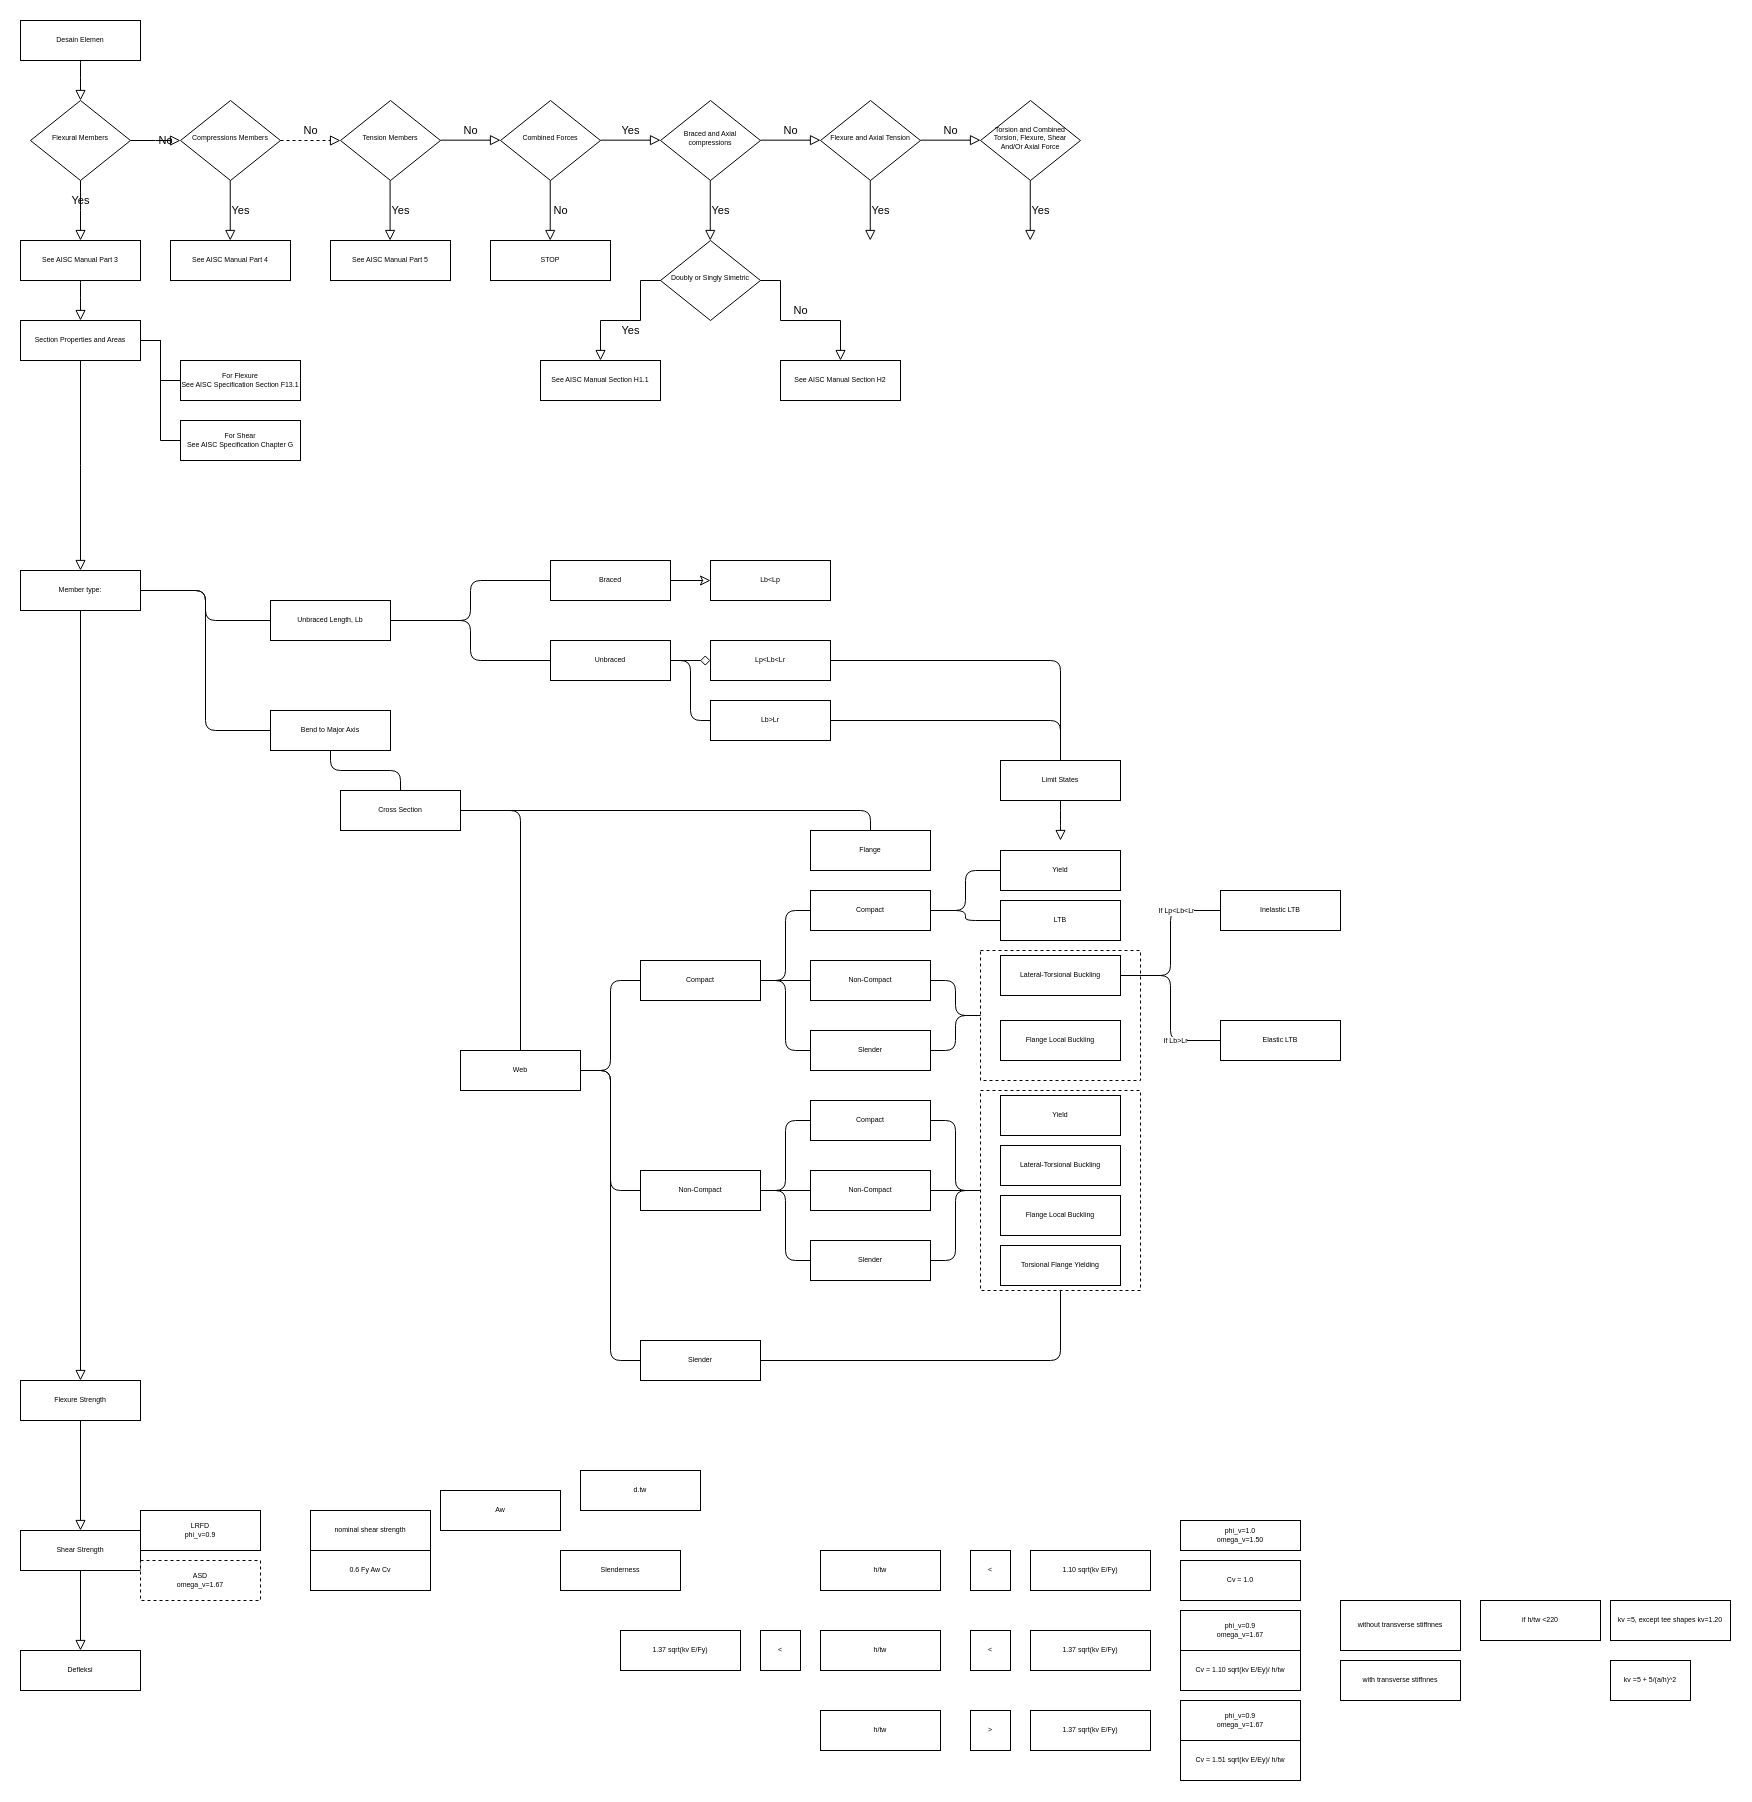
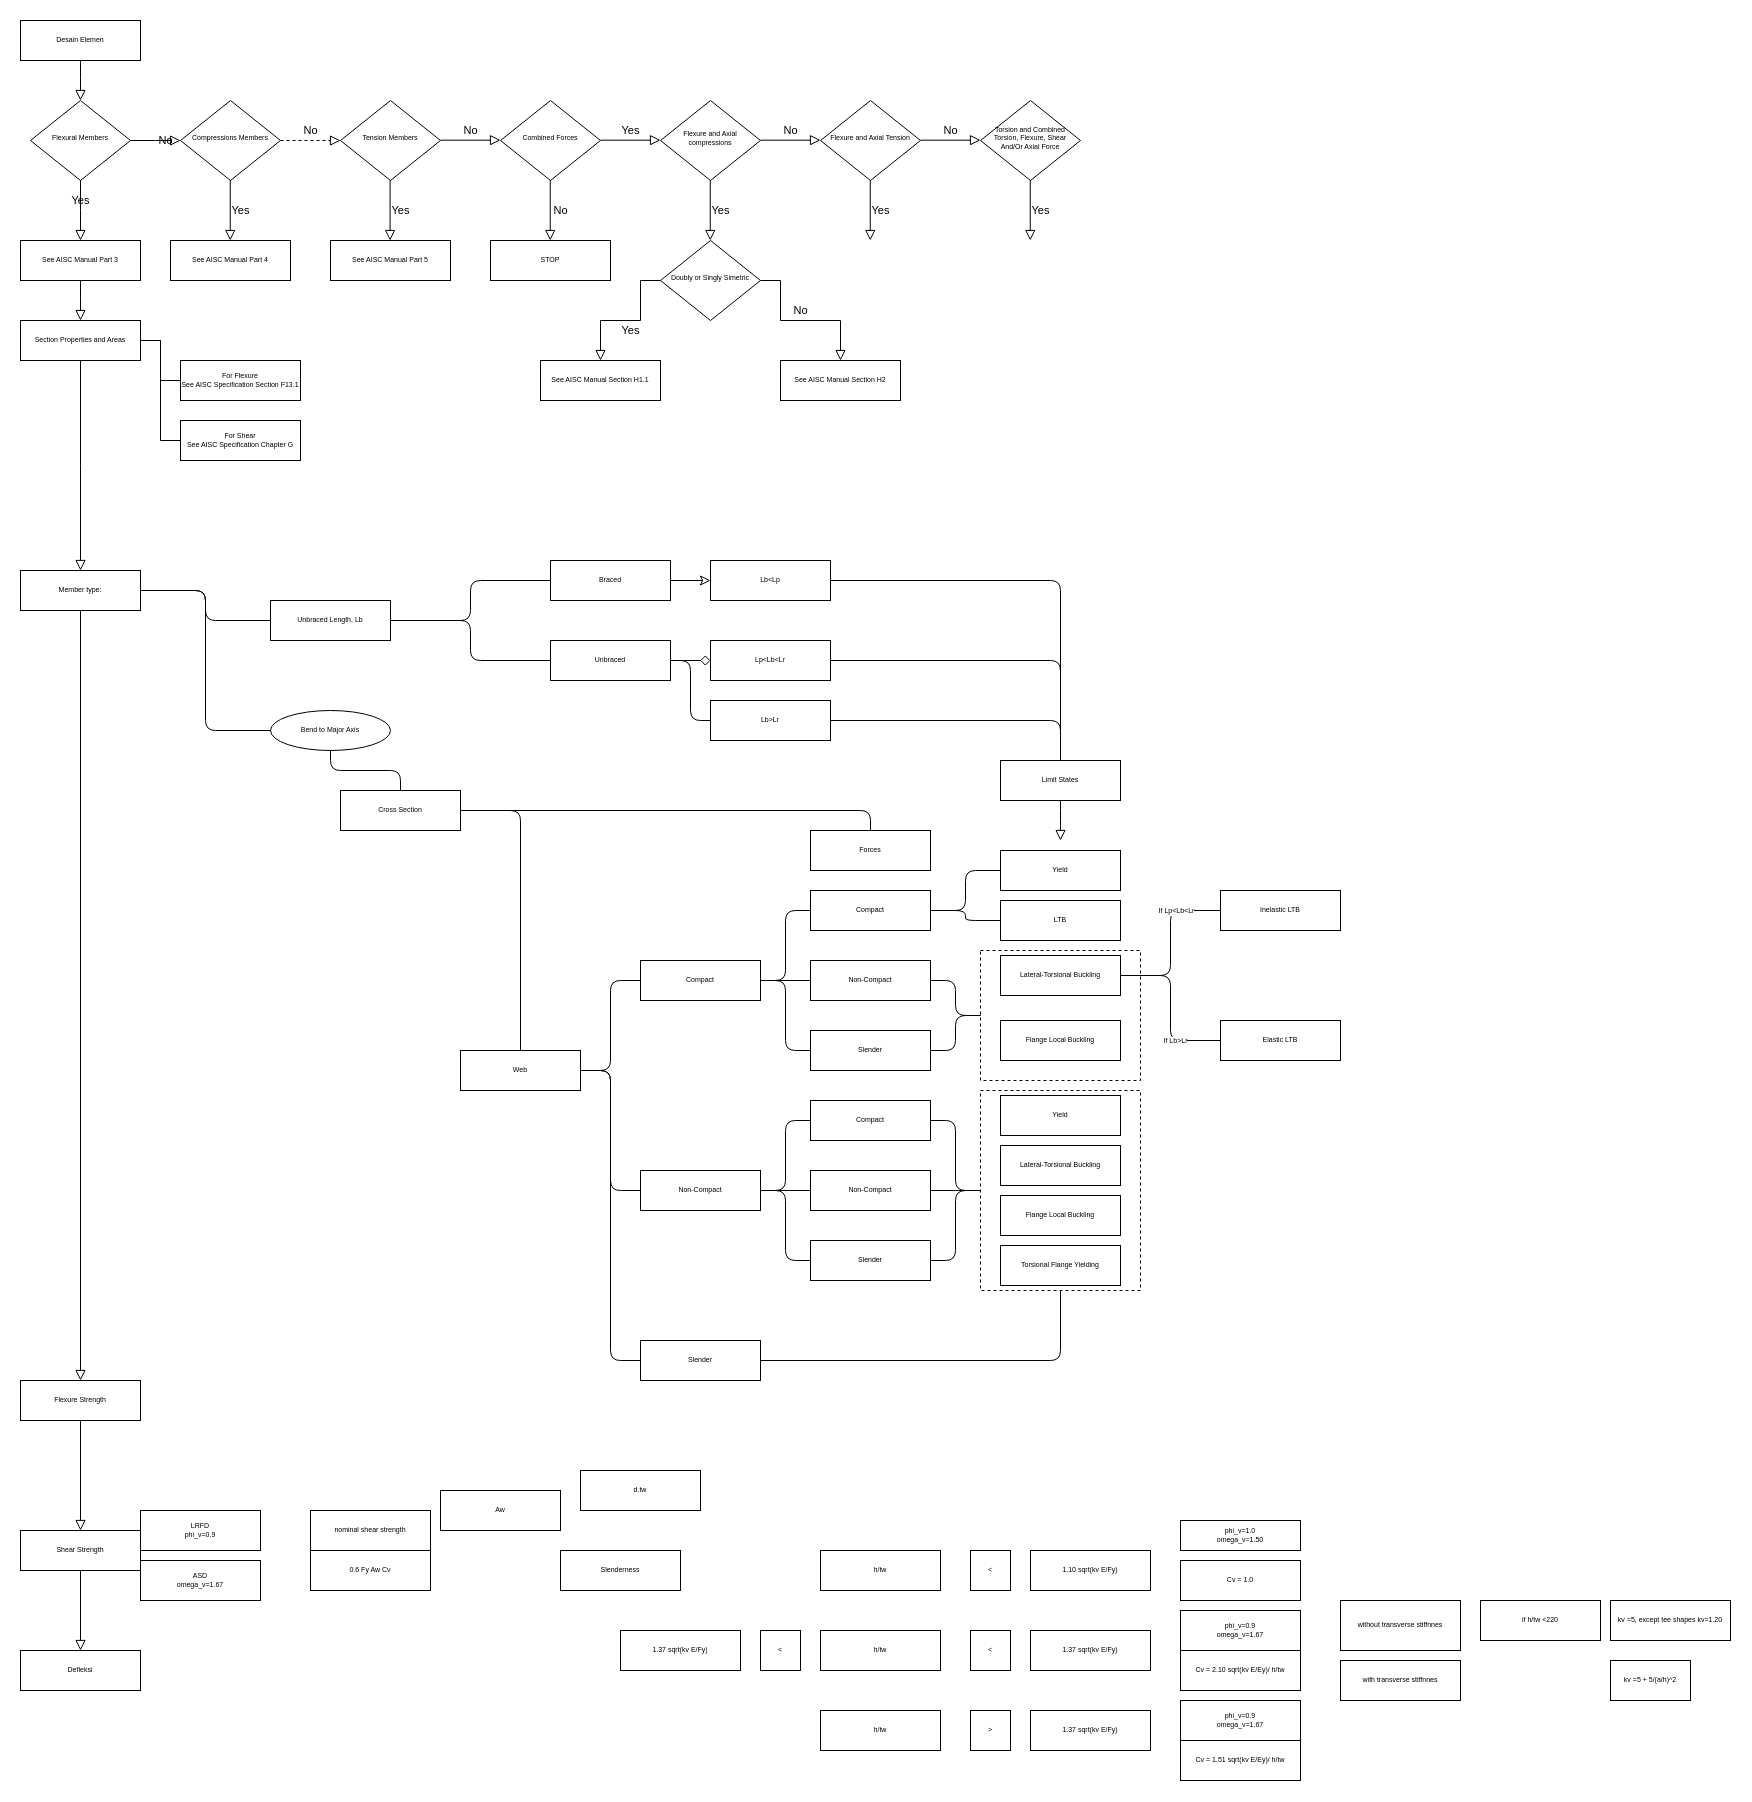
node "Braced and Axial compressions": label "Braced and Axial compressions" -> "Flexure and Axial compressions"
edge "Lb<Lp" -- "Limit States": added
node "Bend to Major Axis": shape rectangle -> ellipse
node "Flange": label "Flange" -> "Forces"
node "ASD omega_v=1.67": style dashed -> solid
node "Cv = 1.10 sqrt(kv E/Ey)/ h/tw": label "Cv = 1.10 sqrt(kv E/Ey)/ h/tw" -> "Cv = 2.10 sqrt(kv E/Ey)/ h/tw"
